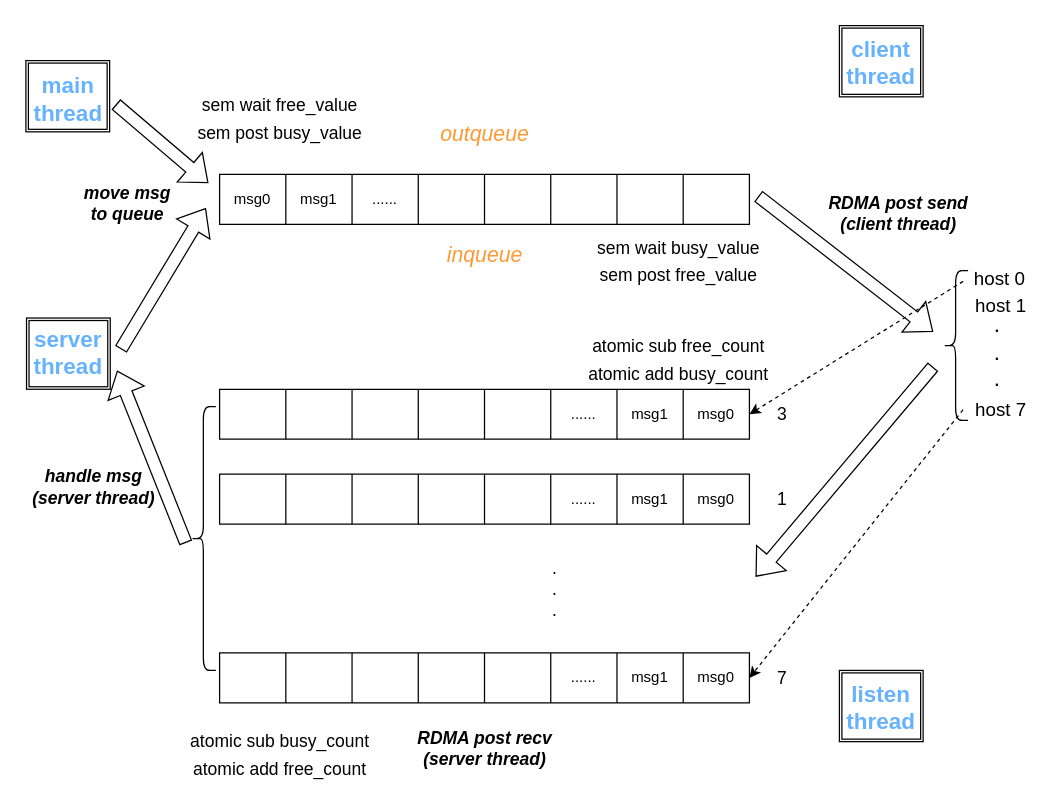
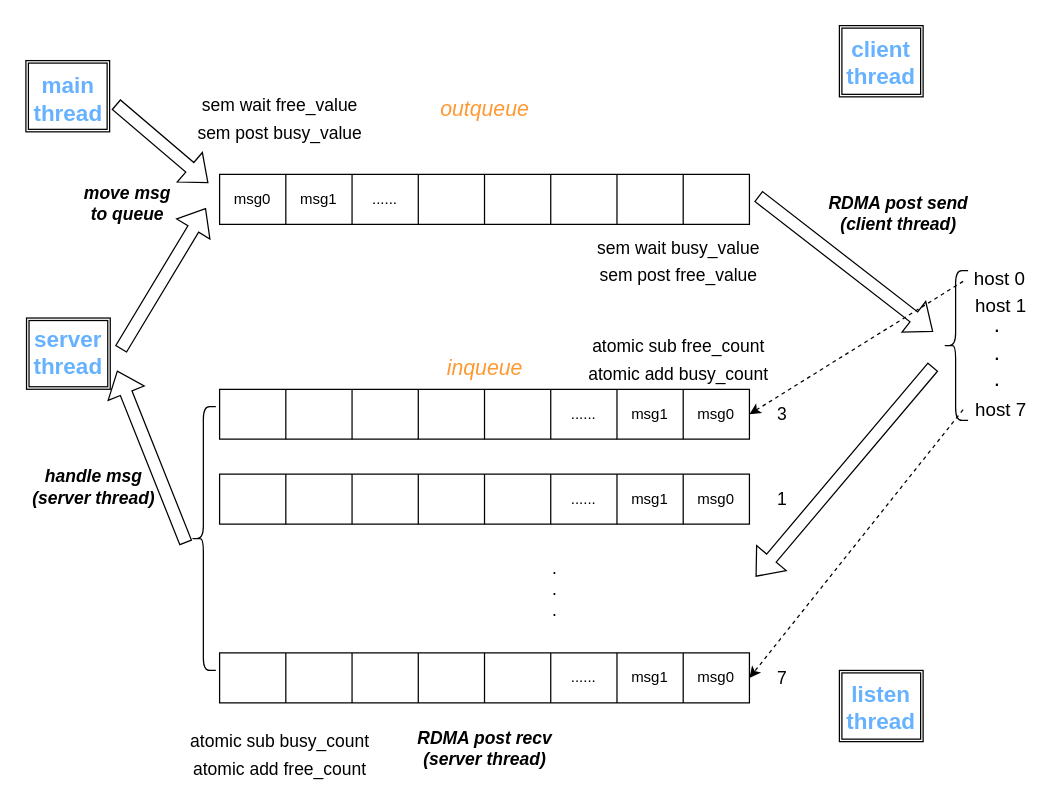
node "outqueue": moved (484, 136) -> (484, 111)
node "inqueue": moved (484, 256) -> (484, 369)
